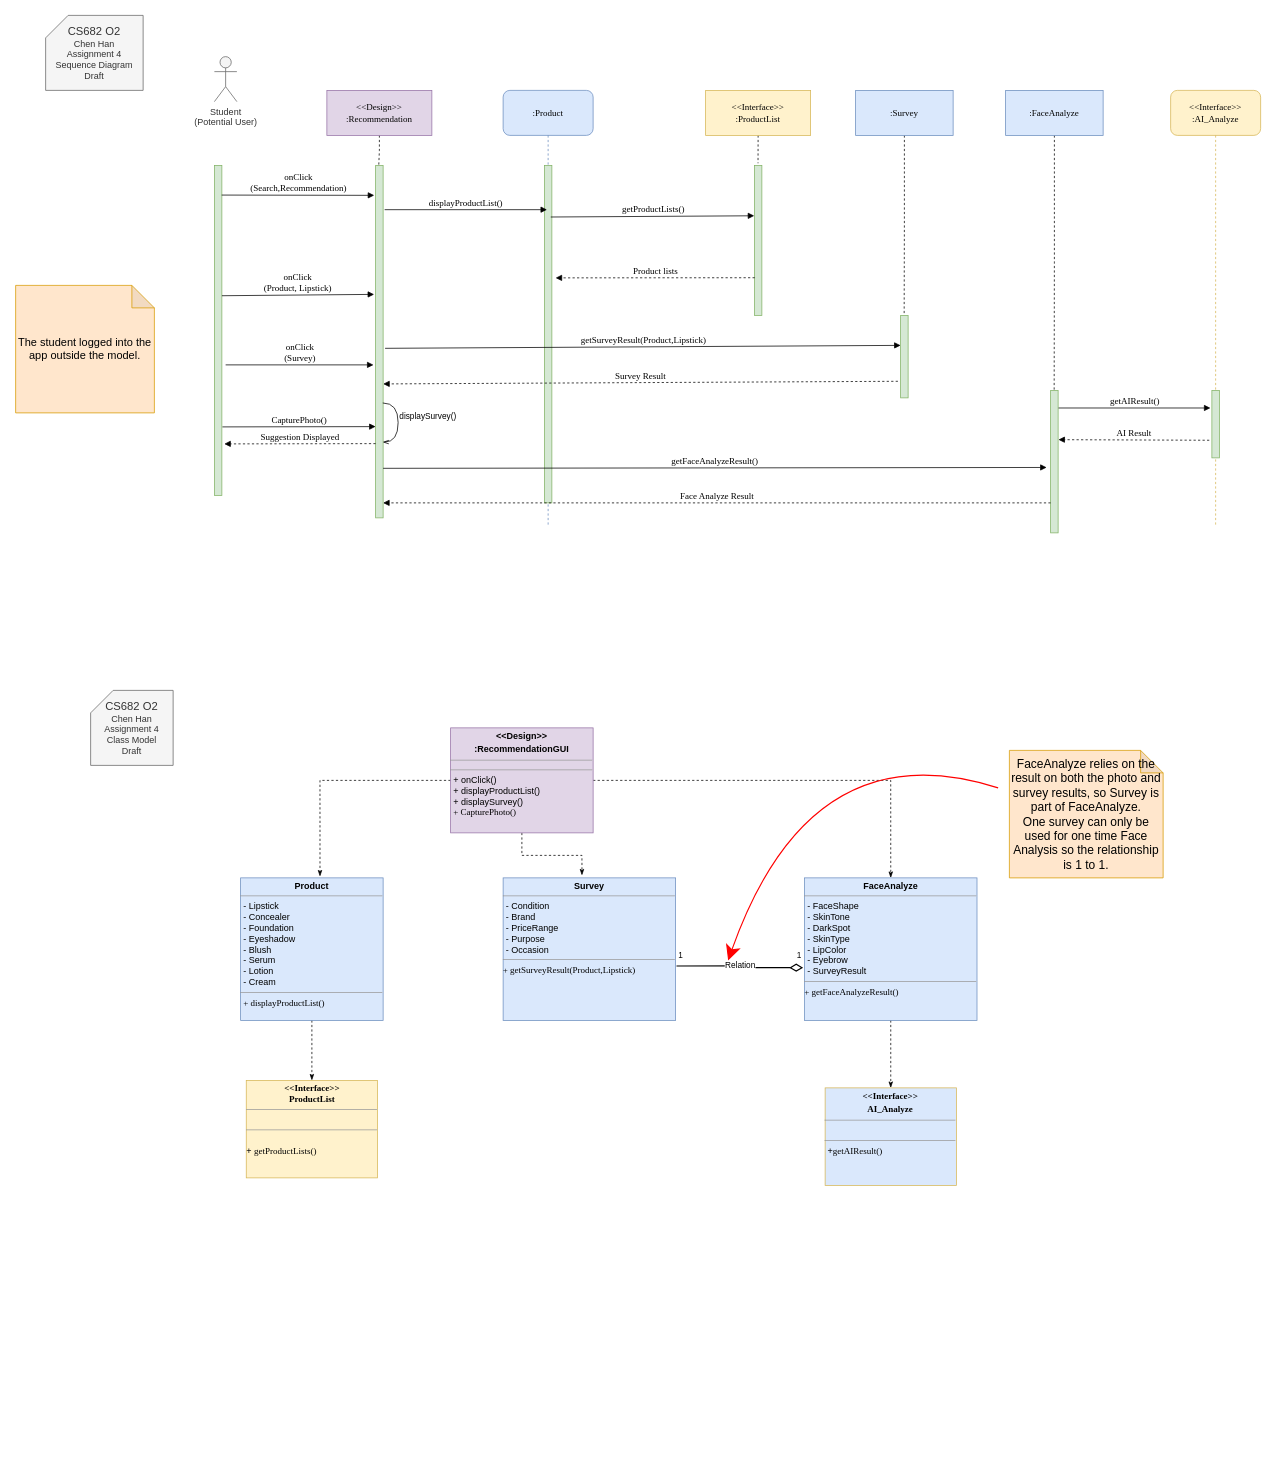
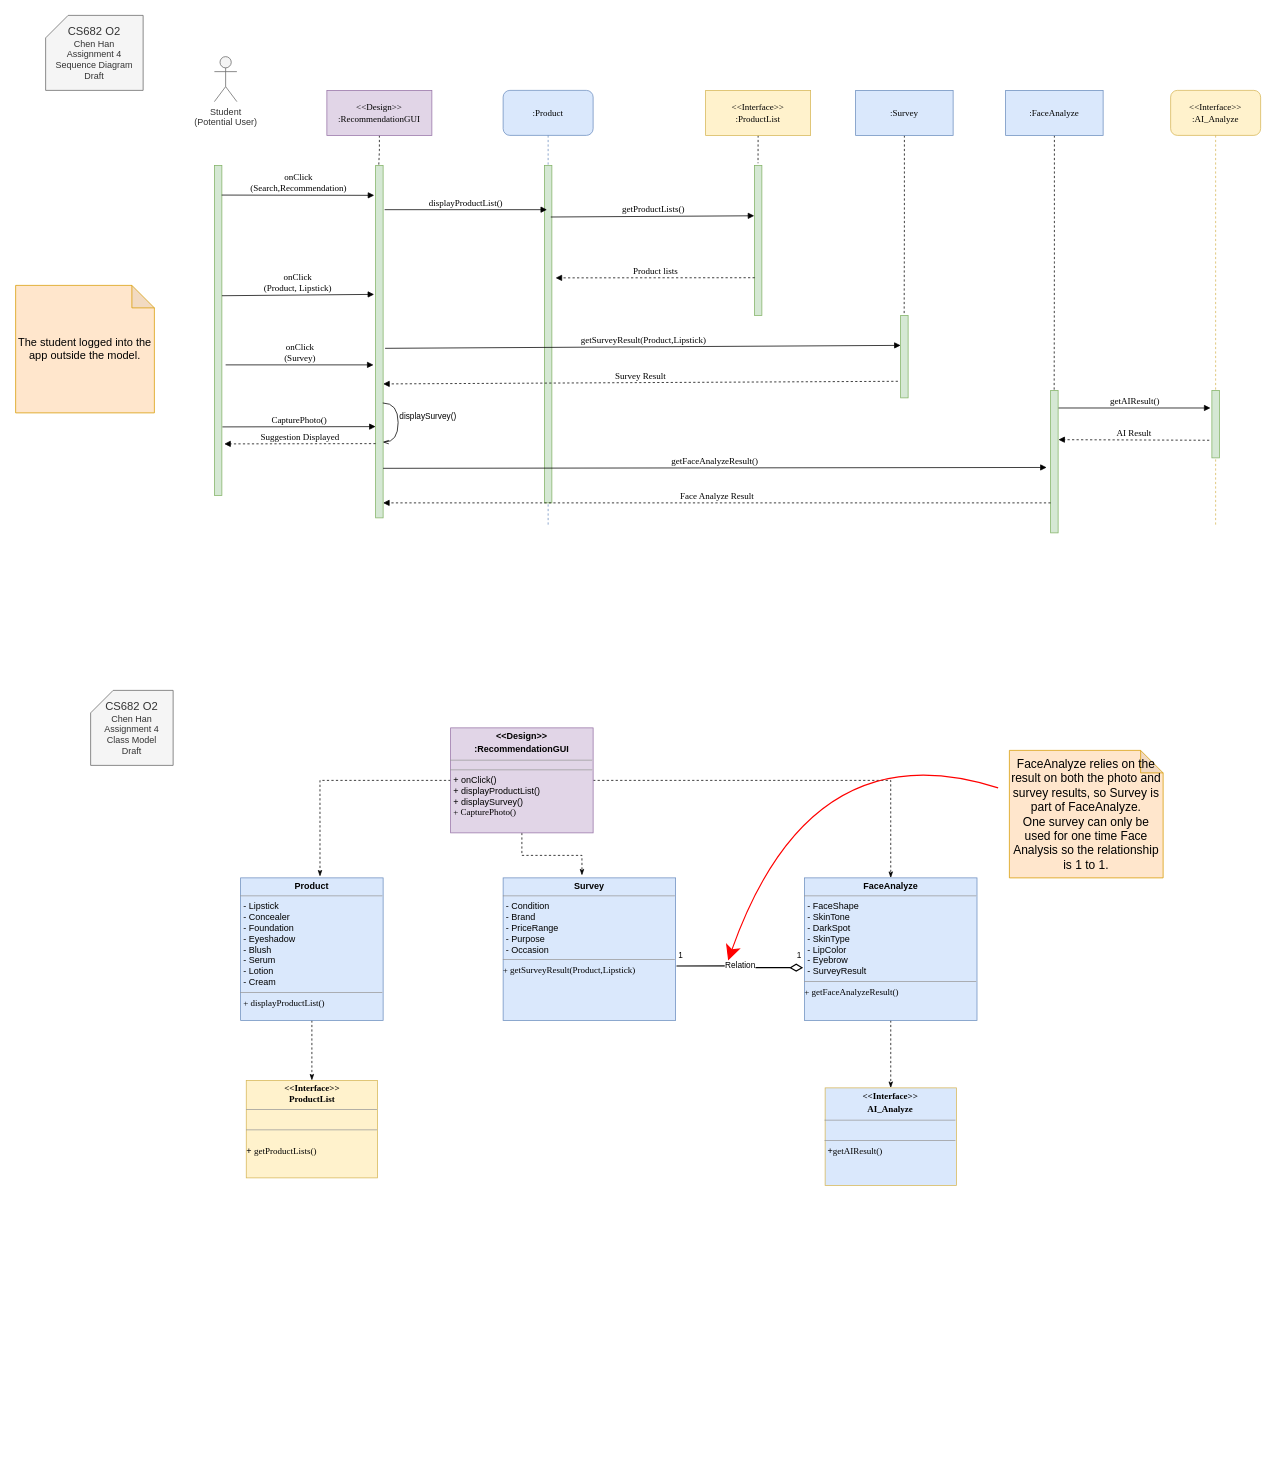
node "<<Design>>:Recommendation": label "<<Design>>:Recommendation" -> "<<Design>>:RecommendationGUI"
